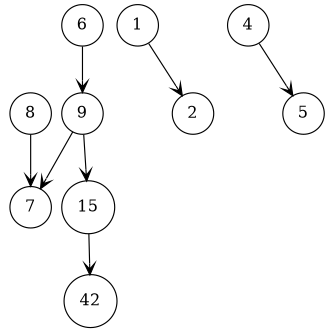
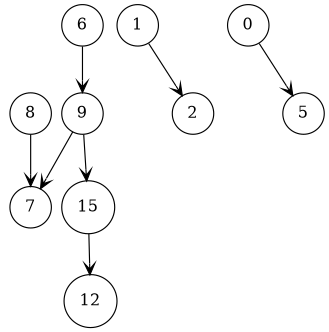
node "4": label "4" -> "0"
node "42": label "42" -> "12"
